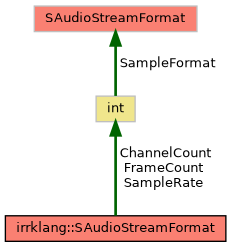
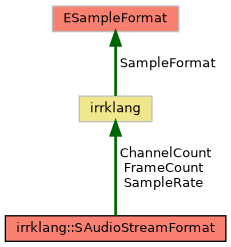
node "SAudioStreamFormat": label "SAudioStreamFormat" -> "ESampleFormat"
node "int": label "int" -> "irrklang"
